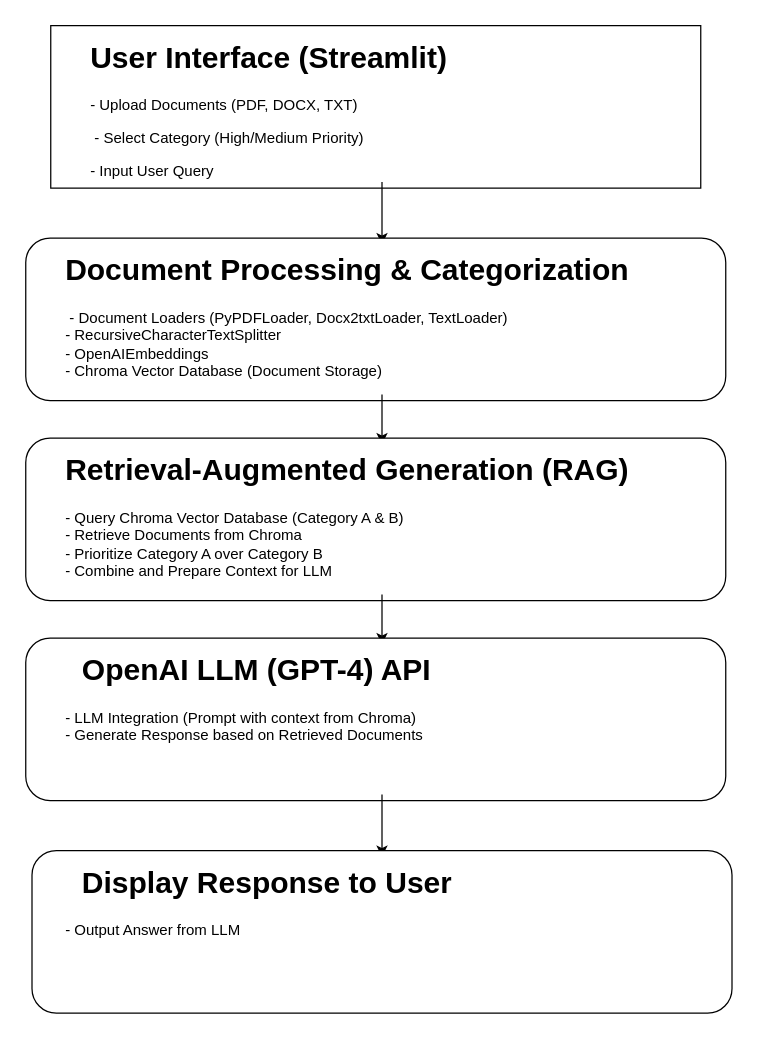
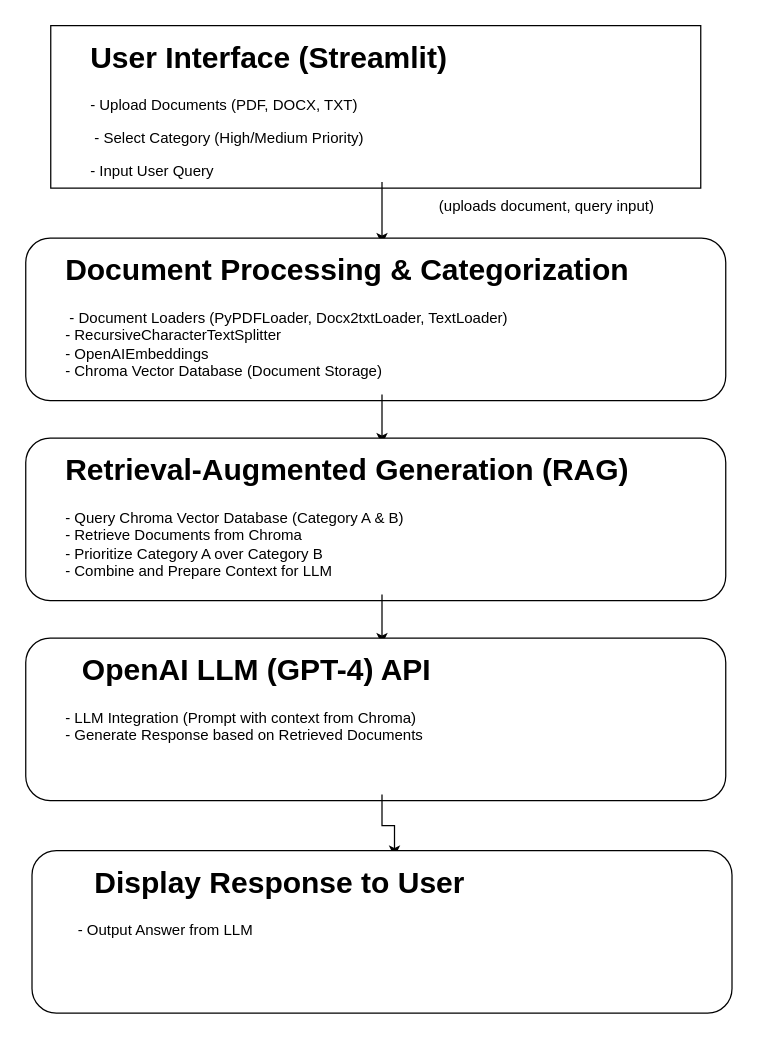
node "(uploads document, query input)": added
node "Display Response to User - Output Answer from LLM": moved (382, 932) -> (394, 932)
